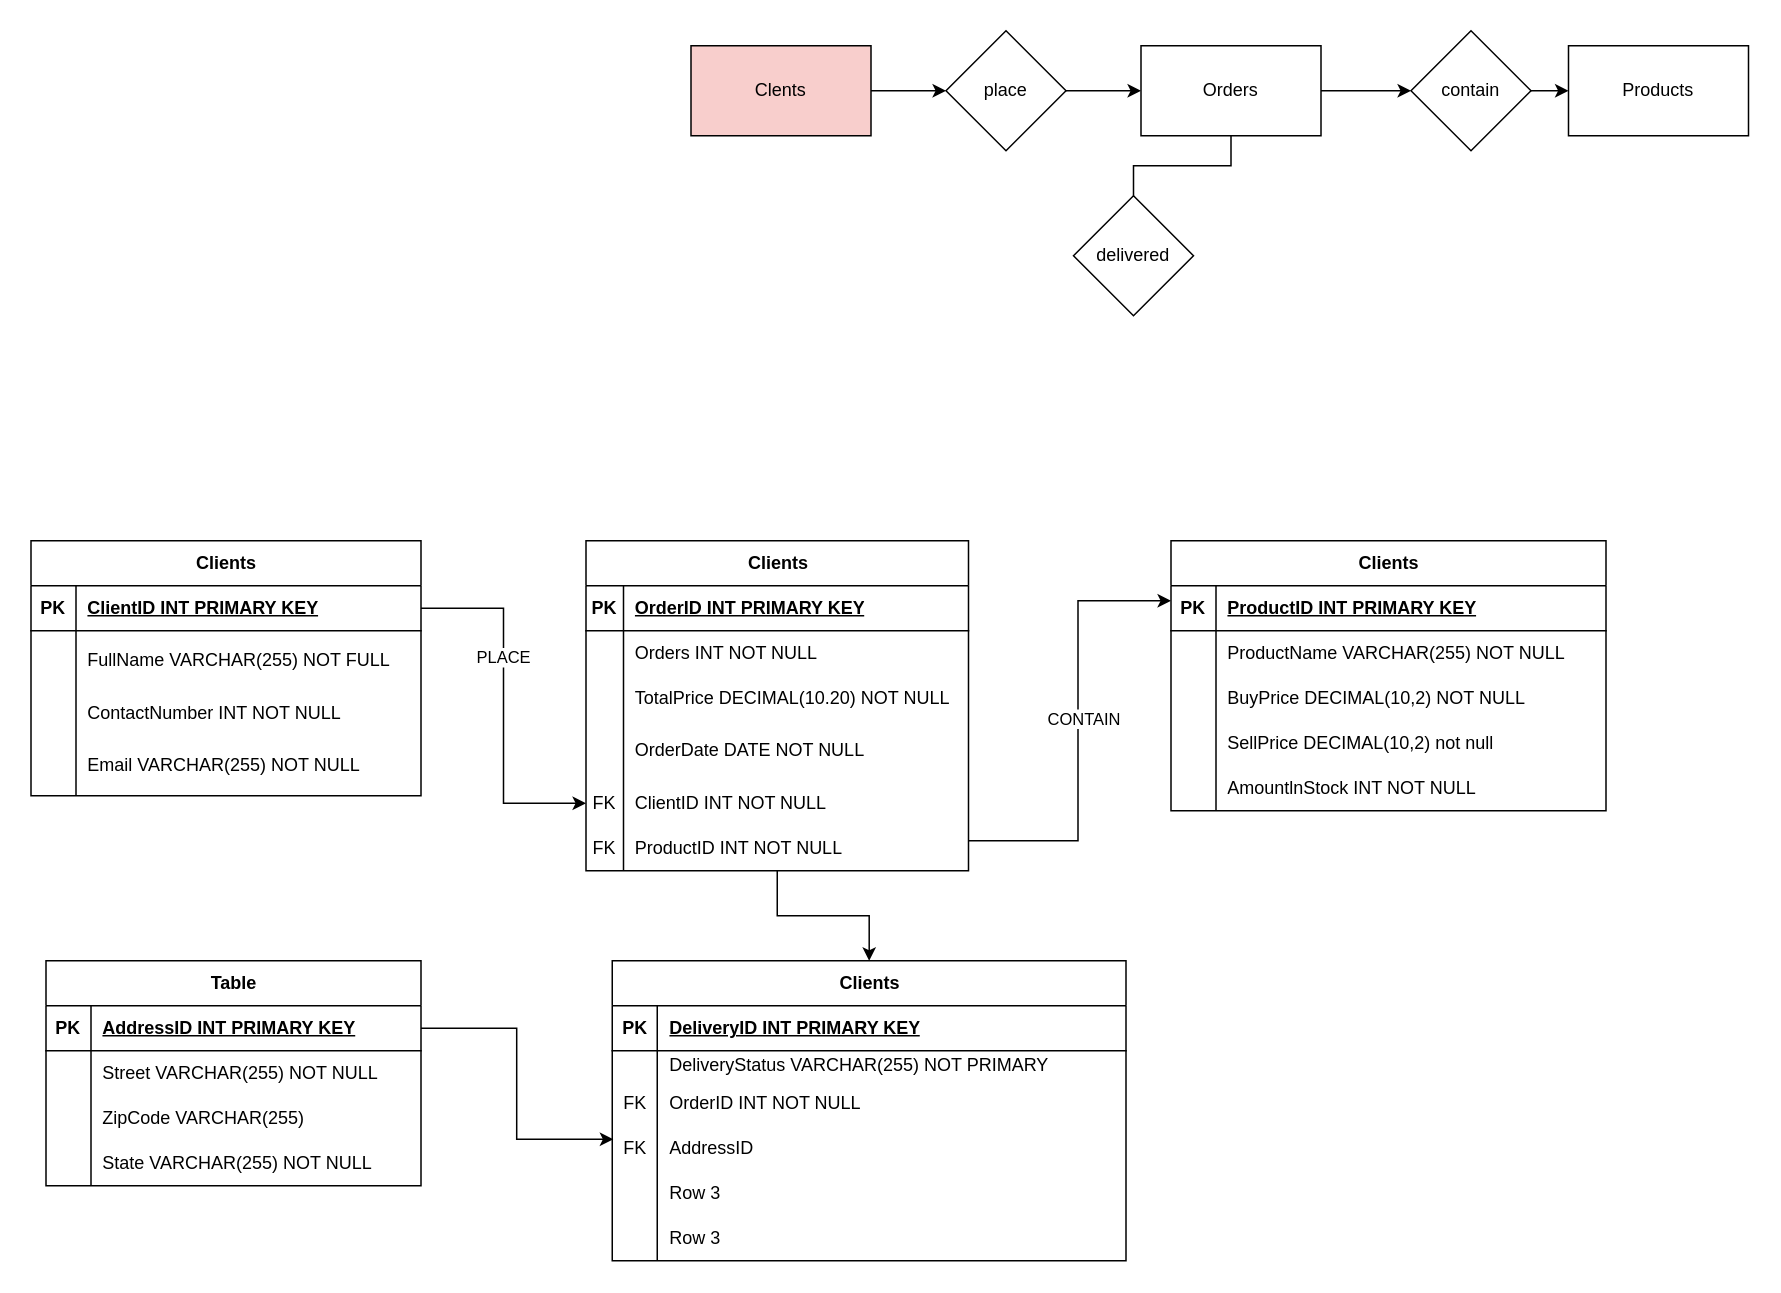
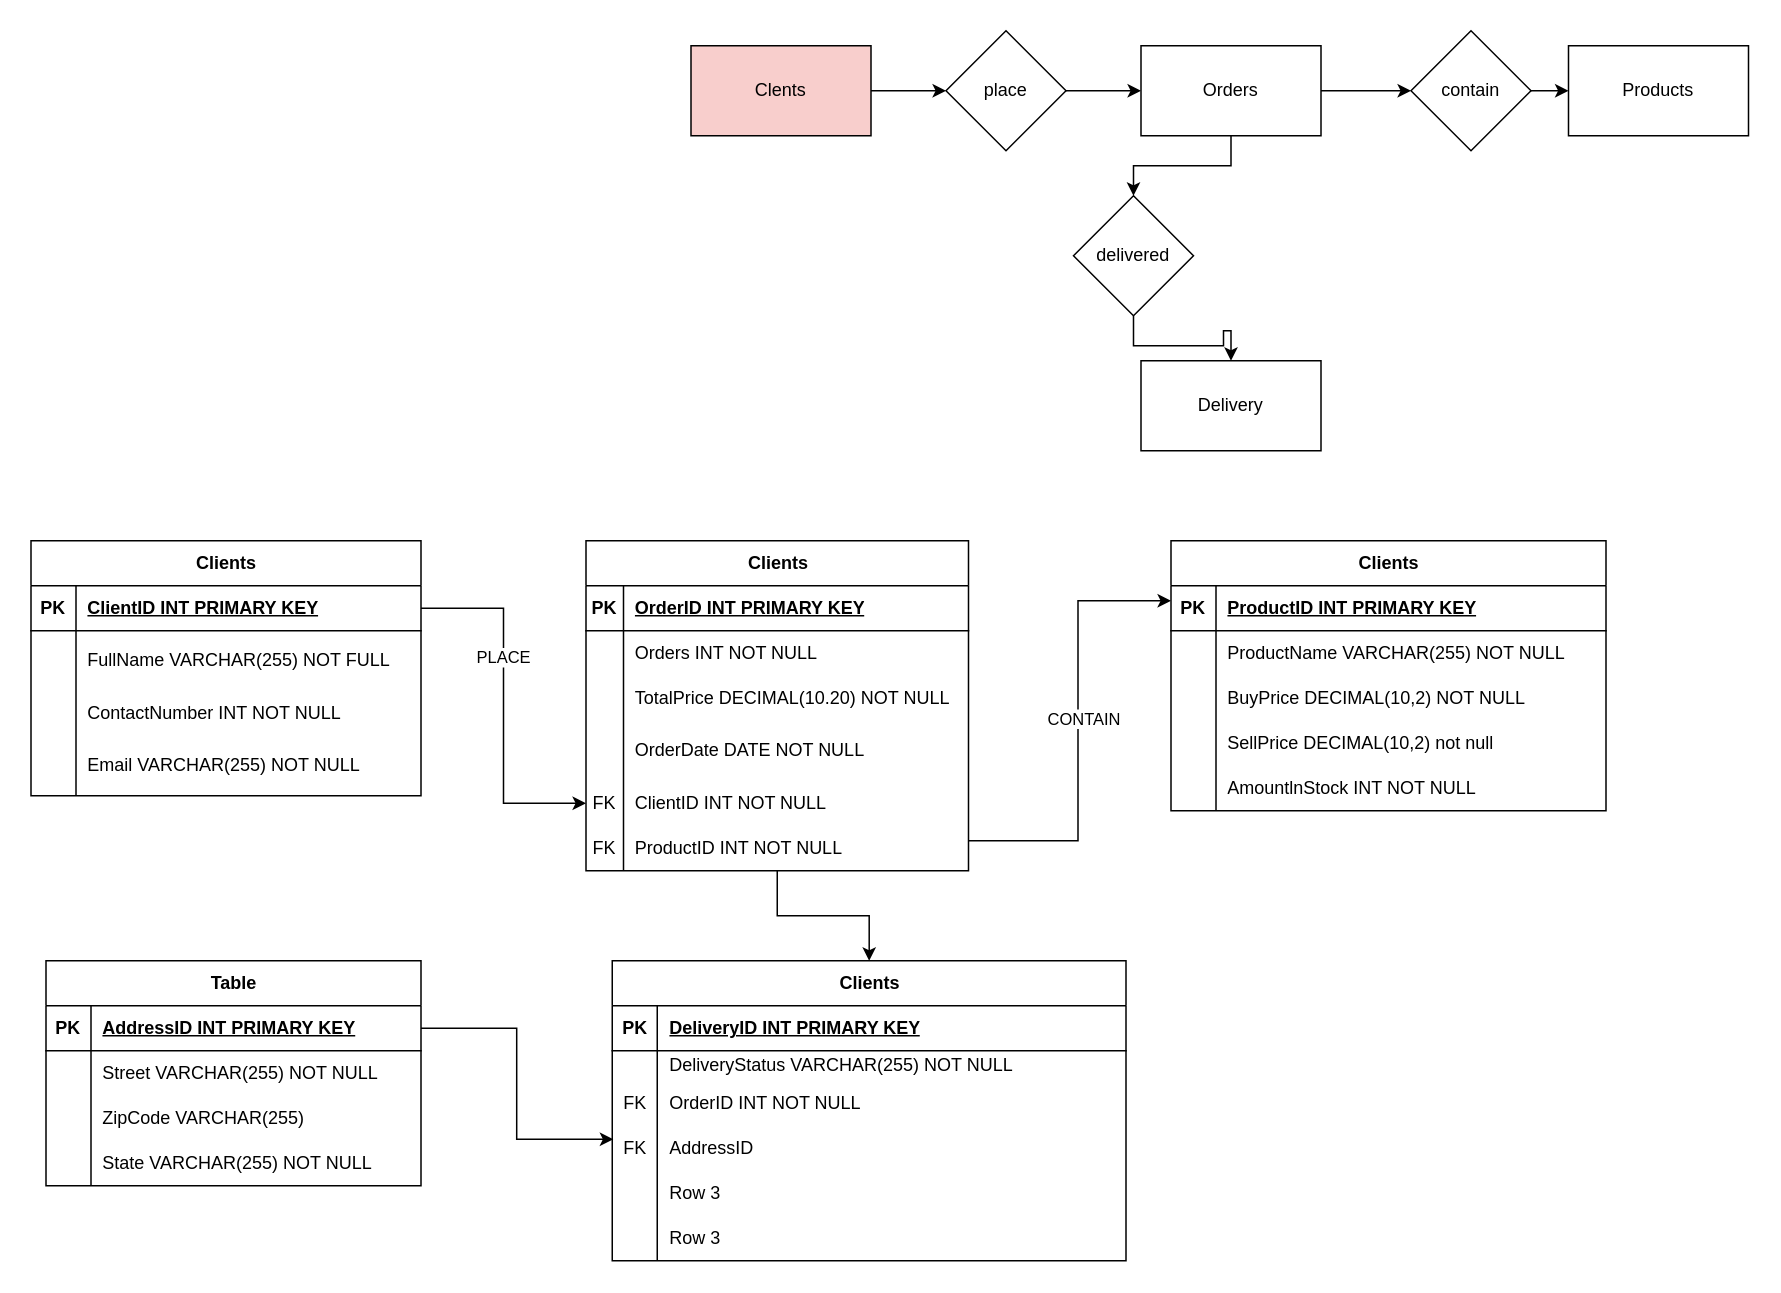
edge "Orders" -- "delivered": arrowhead none -> classic
edge "delivered" -> "Delivery": added
node "Delivery": added
node "DeliveryStatus VARCHAR(255) NOT PRIMARY": label "DeliveryStatus VARCHAR(255) NOT PRIMARY" -> "DeliveryStatus VARCHAR(255) NOT NULL"
